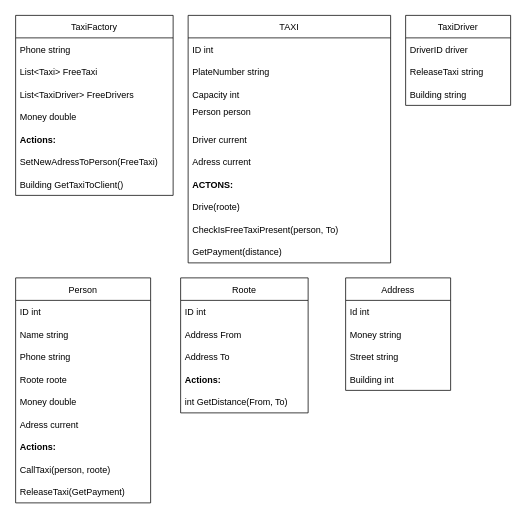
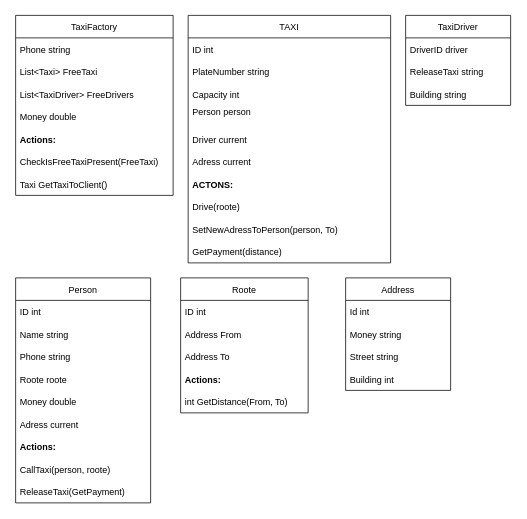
node "SetNewAdressToPerson(FreeTaxi)": label "SetNewAdressToPerson(FreeTaxi)" -> "CheckIsFreeTaxiPresent(FreeTaxi)"
node "Building GetTaxiToClient()": label "Building GetTaxiToClient()" -> "Taxi GetTaxiToClient()"
node "CheckIsFreeTaxiPresent(person, To)": label "CheckIsFreeTaxiPresent(person, To)" -> "SetNewAdressToPerson(person, To)"
